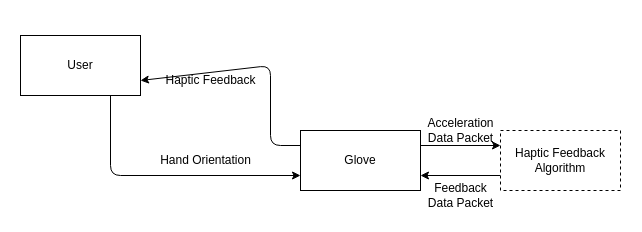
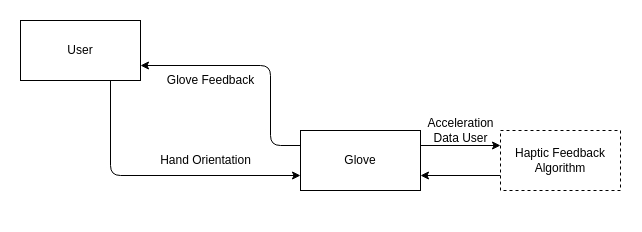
node "User": moved (81, 66) -> (81, 51)
node "Haptic Feedback": label "Haptic Feedback" -> "Glove Feedback"
node "Acceleration Data Packet": label "Acceleration Data Packet" -> "Acceleration Data User"
node "Feedback Data Packet": removed
